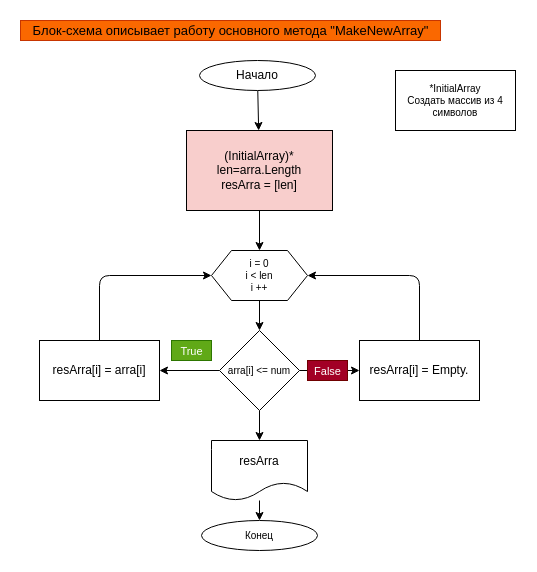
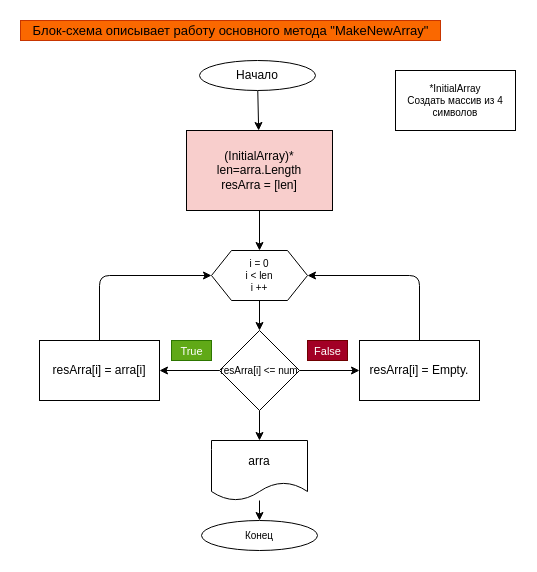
node "arra[i] <= num": label "arra[i] <= num" -> "resArra[i] <= num"
node "False": moved (328, 371) -> (328, 351)
node "resArra": label "resArra" -> "arra"
